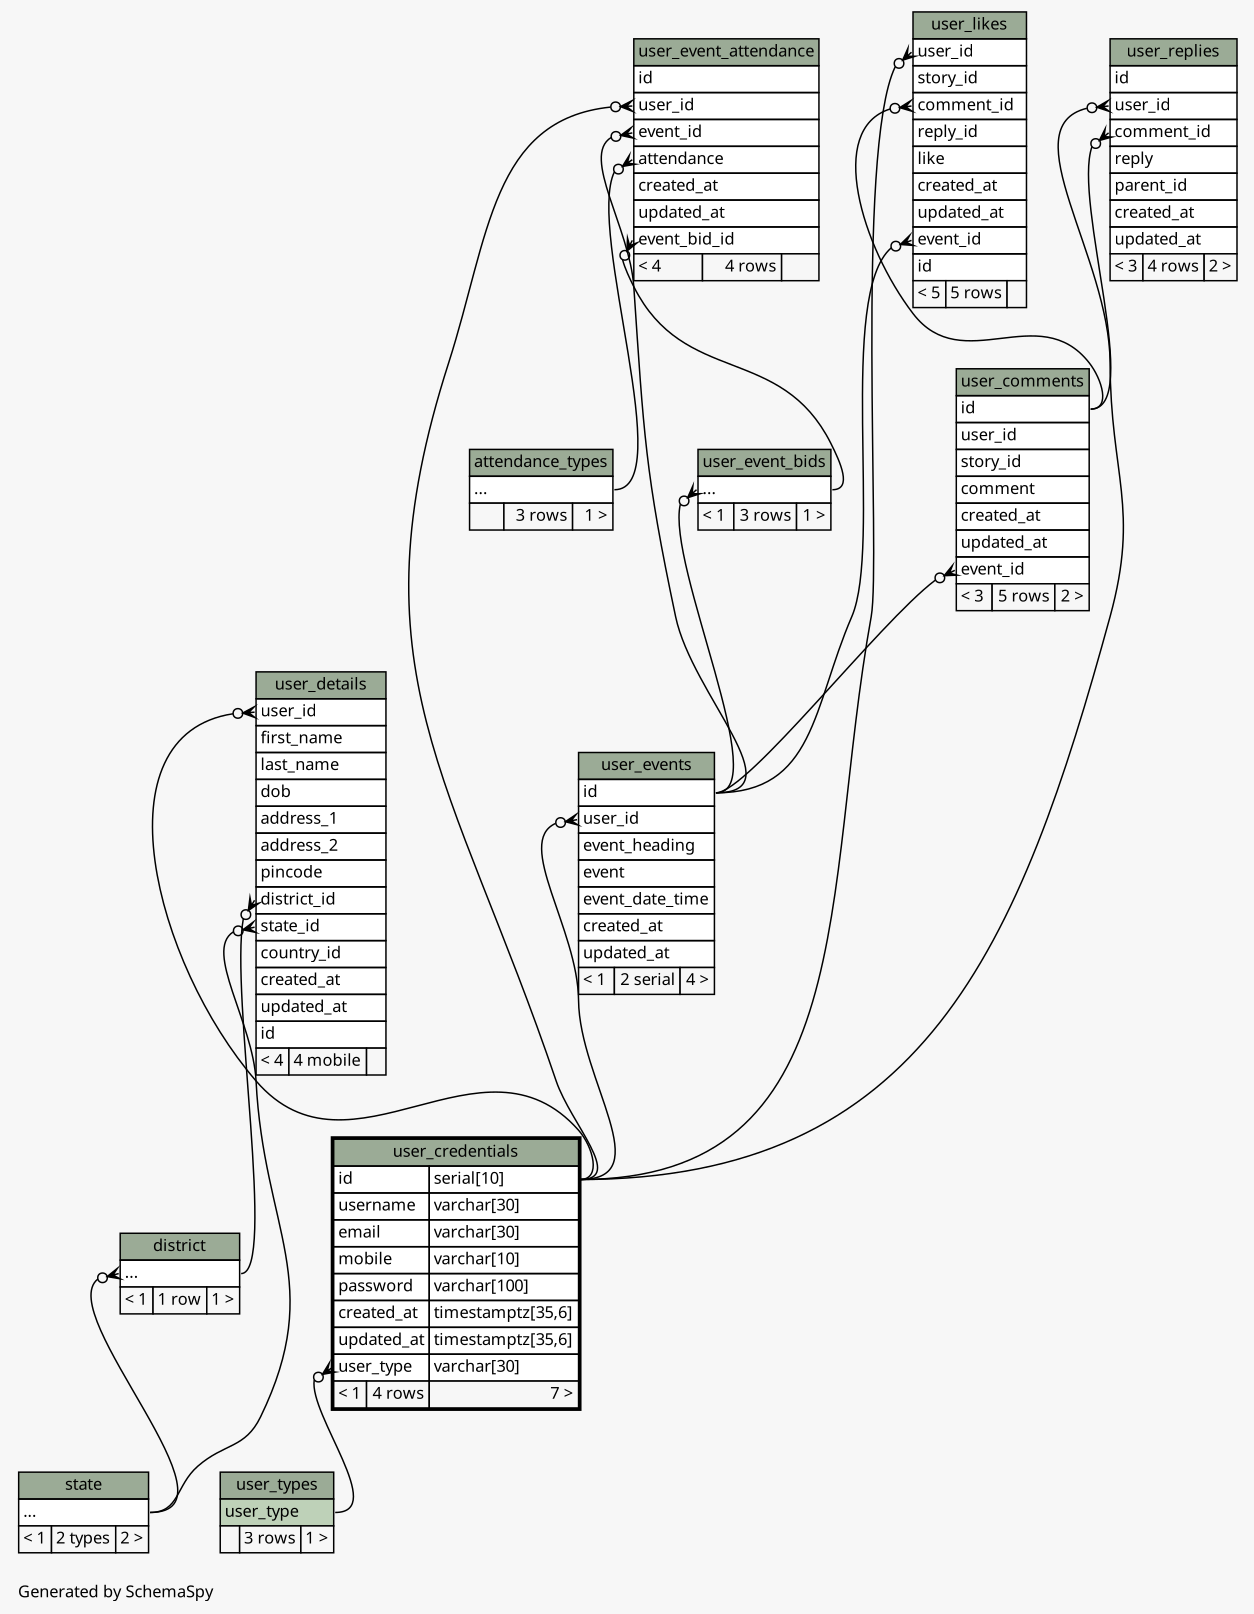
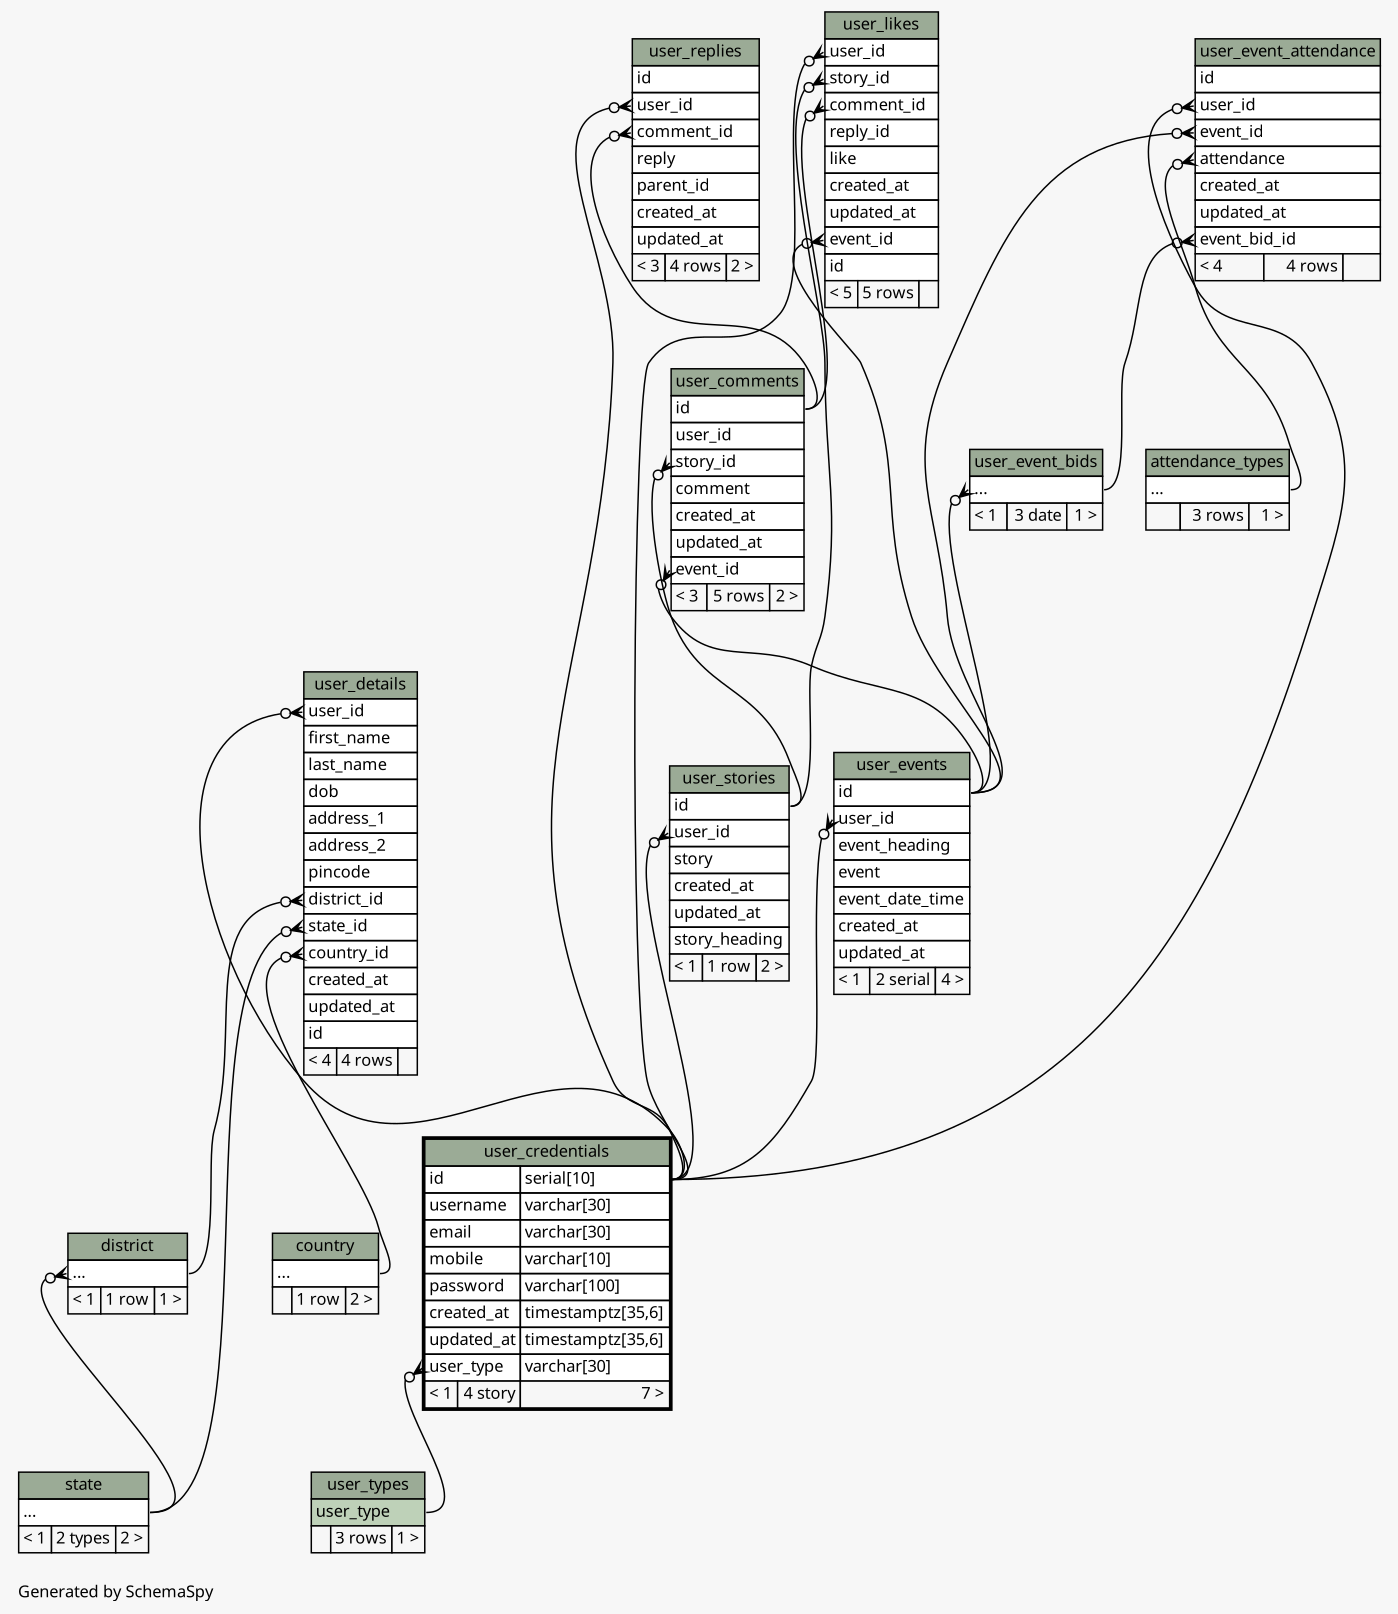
node "user_event_bids": text "3 rows" -> "3 date"
node "user_stories": added
node "user_details": text "4 mobile" -> "4 rows"
node "country": added
node "user_credentials": text "4 rows" -> "4 story"
